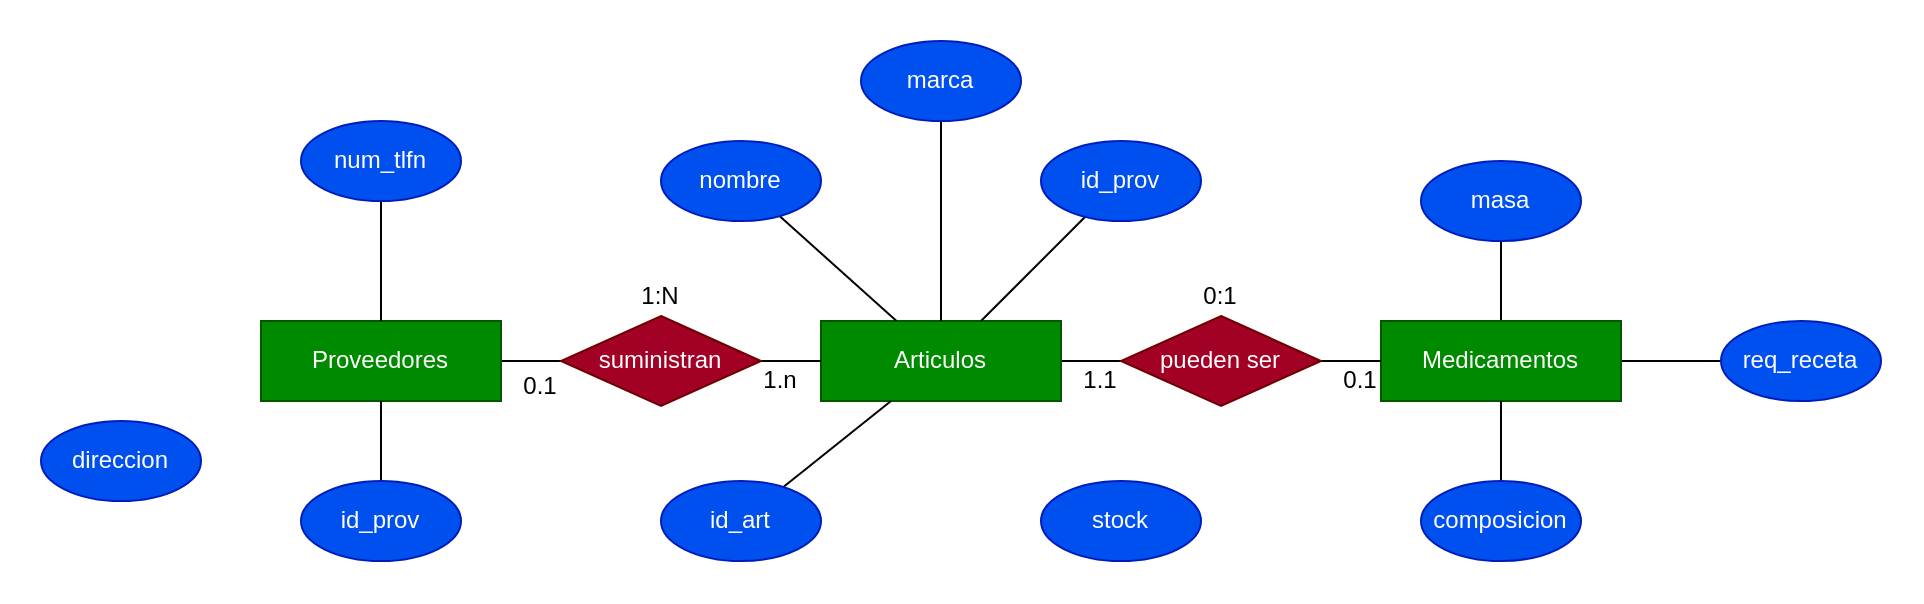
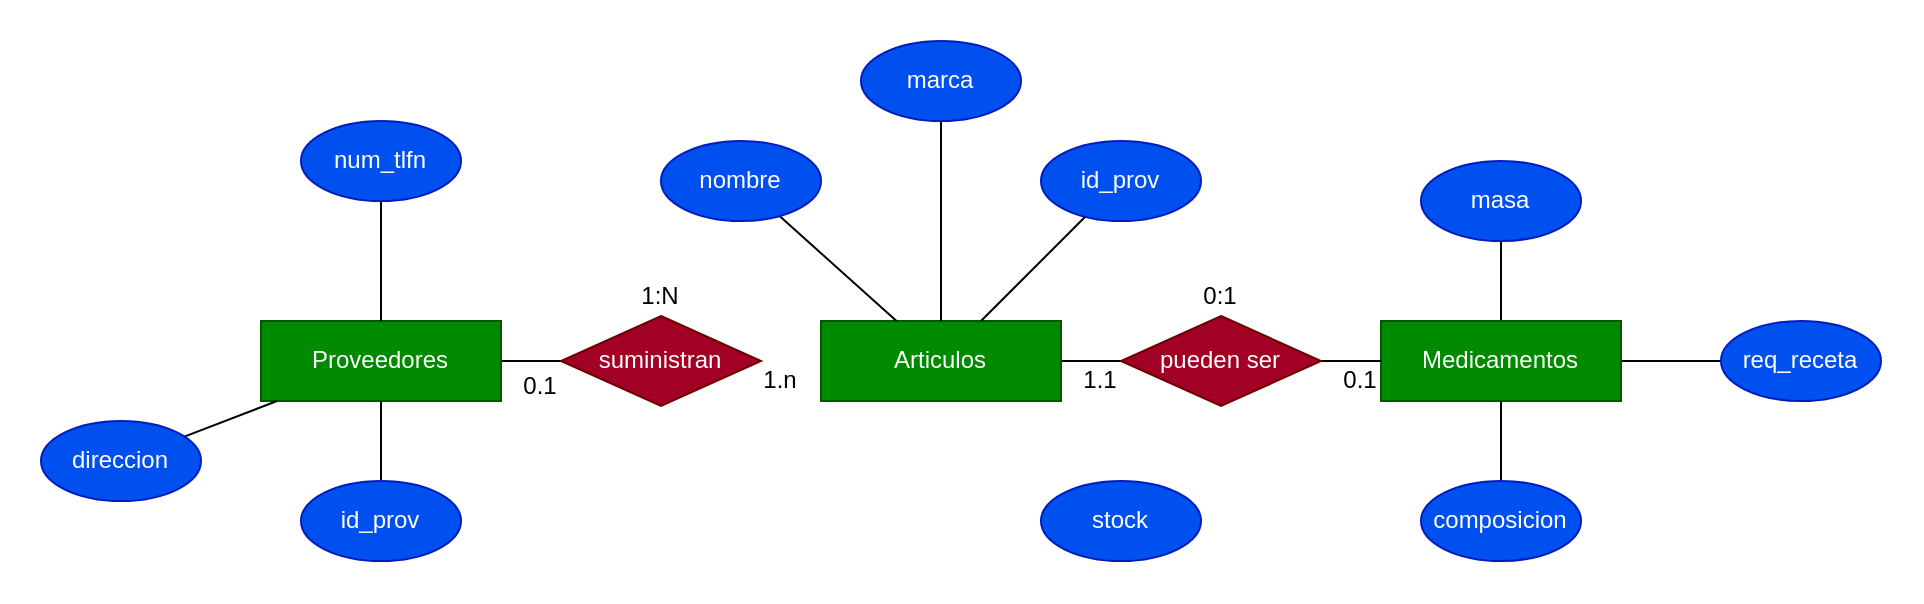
edge "suministran" -- "Articulos": removed
edge "Proveedores" -- "direccion": added
edge "Articulos" -- "id_art": removed
node "id_art": removed
